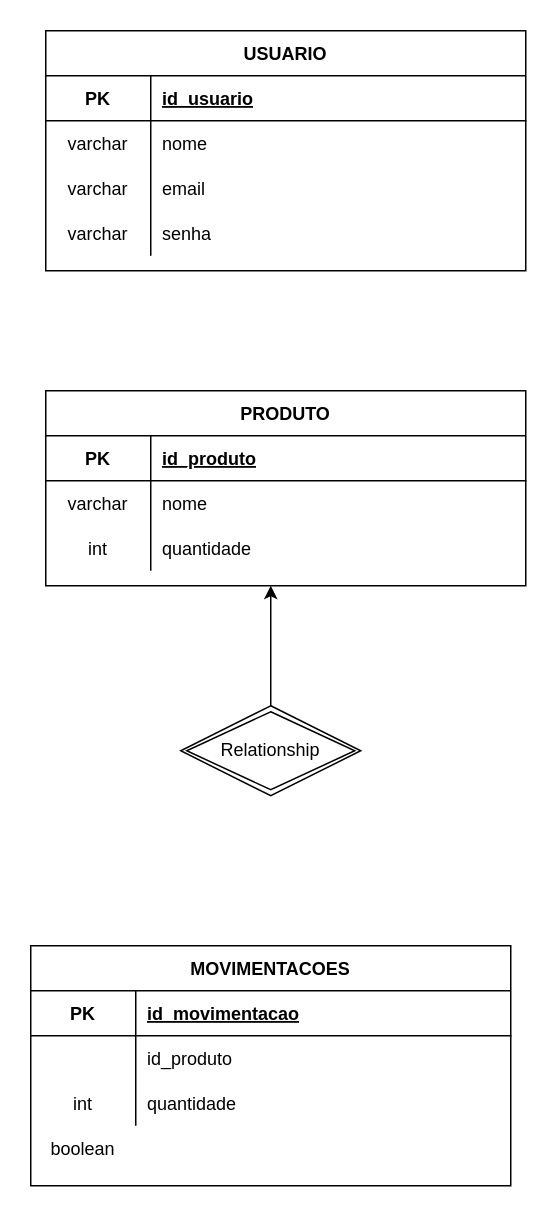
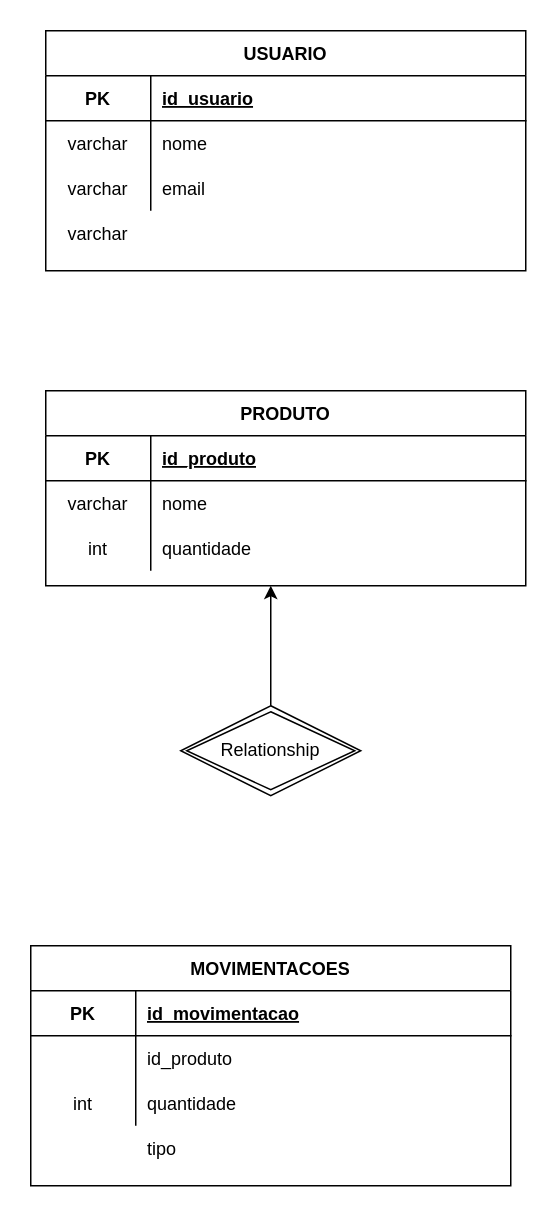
node "senha": removed
node "boolean": removed
node "tipo": added
